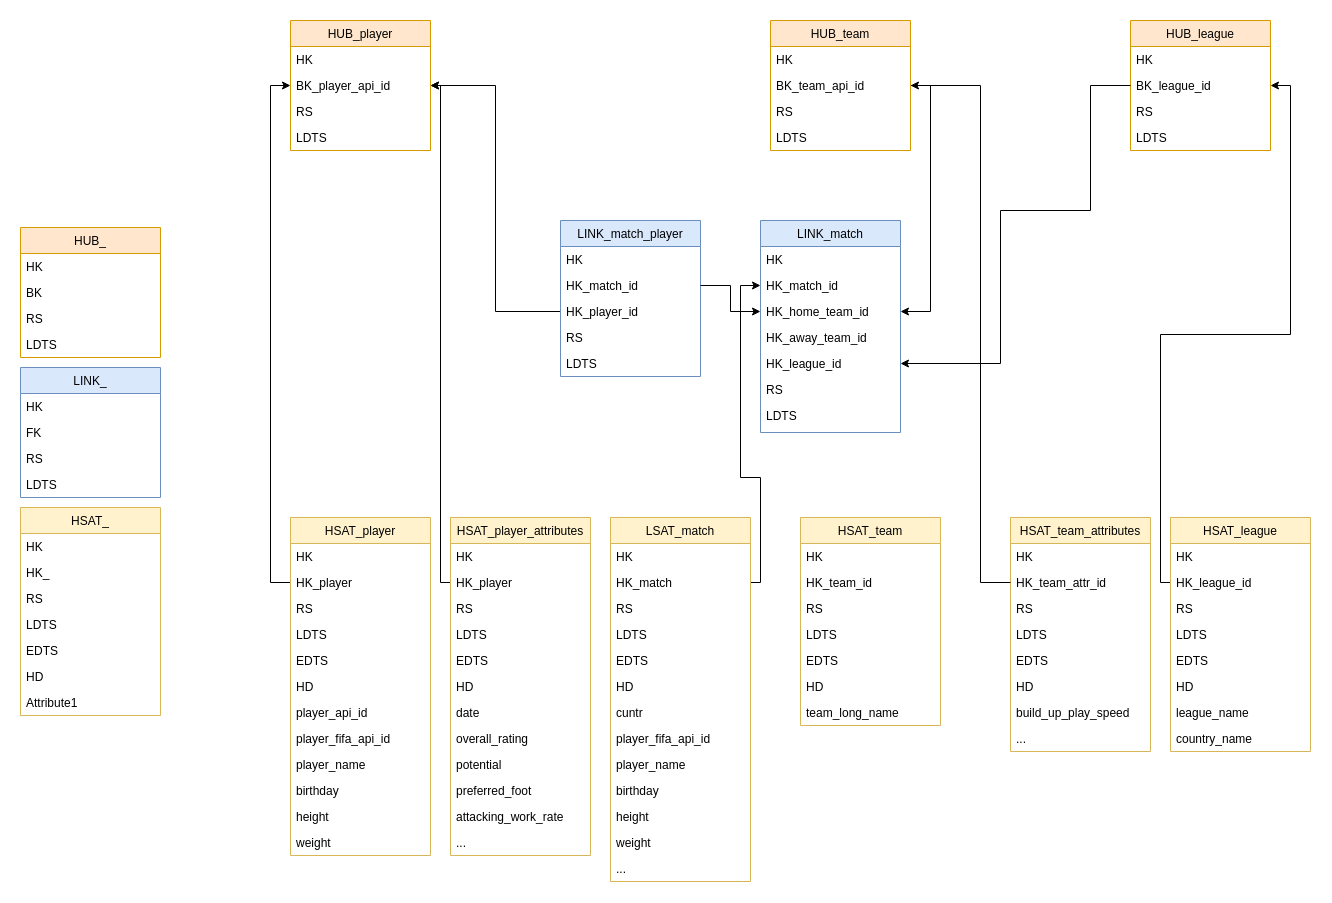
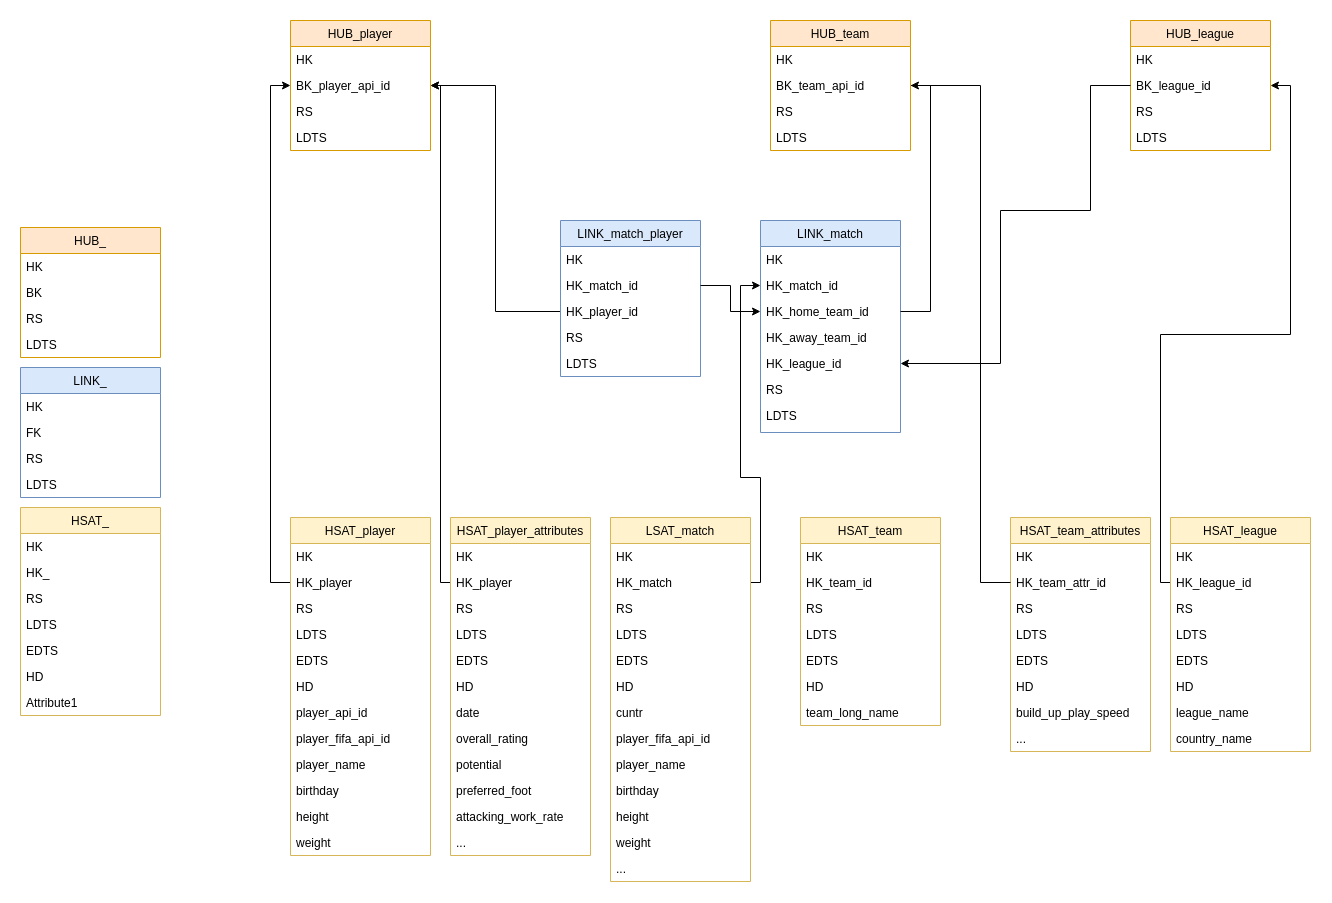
edge "HUB_team" -> "HK_home_team_id": arrowhead classic -> none
